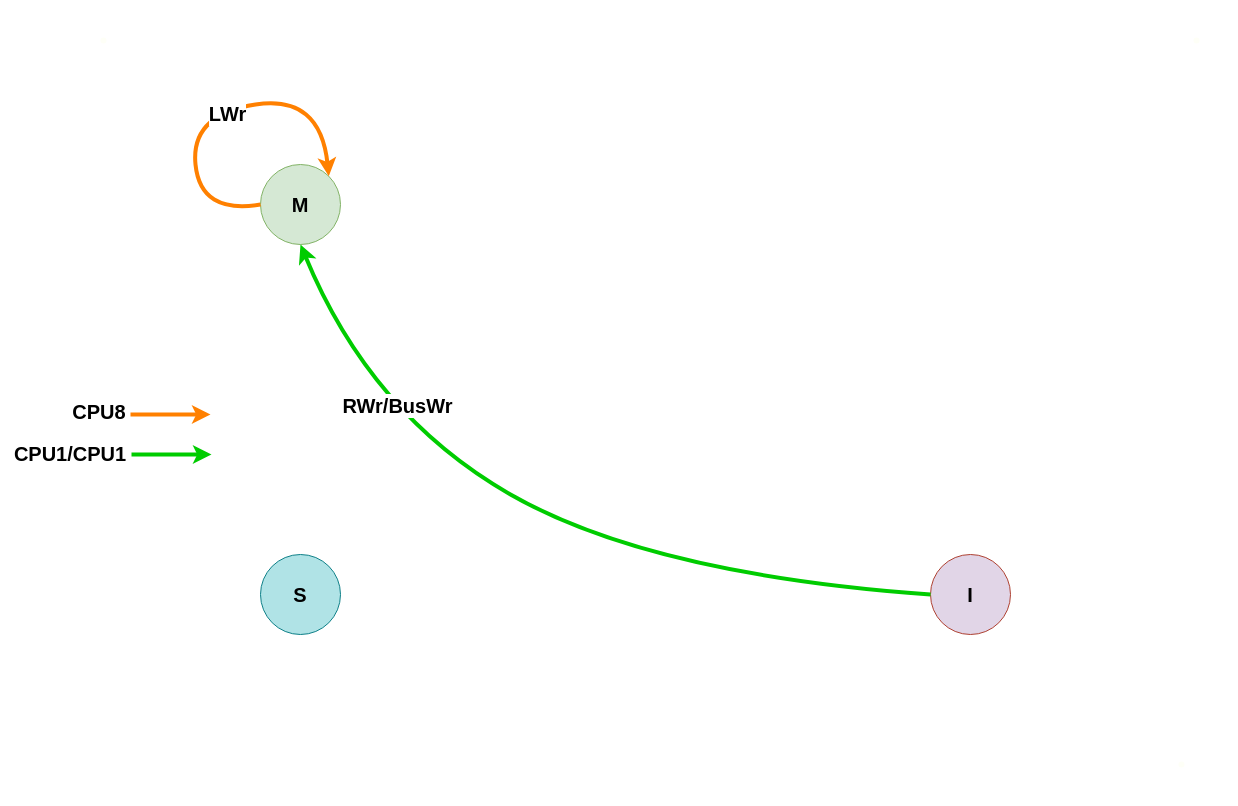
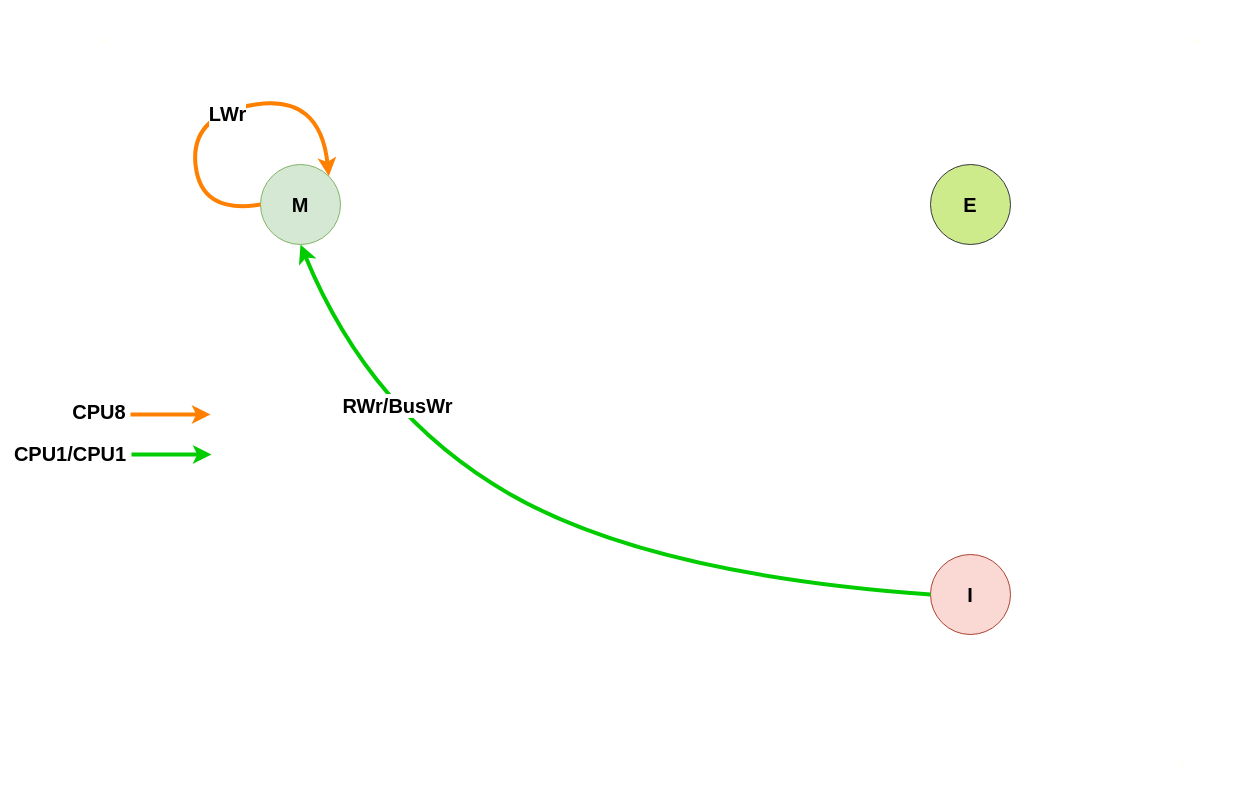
node "E": added
node "S": removed
node "I": fillcolor #e1d5e7 -> #fad9d5
